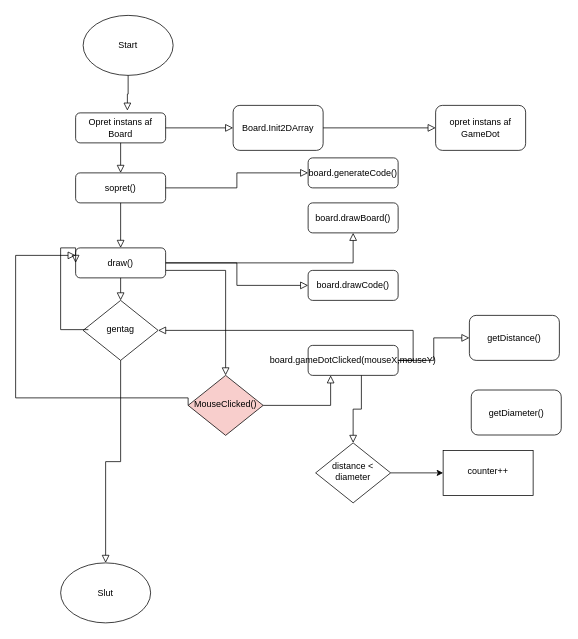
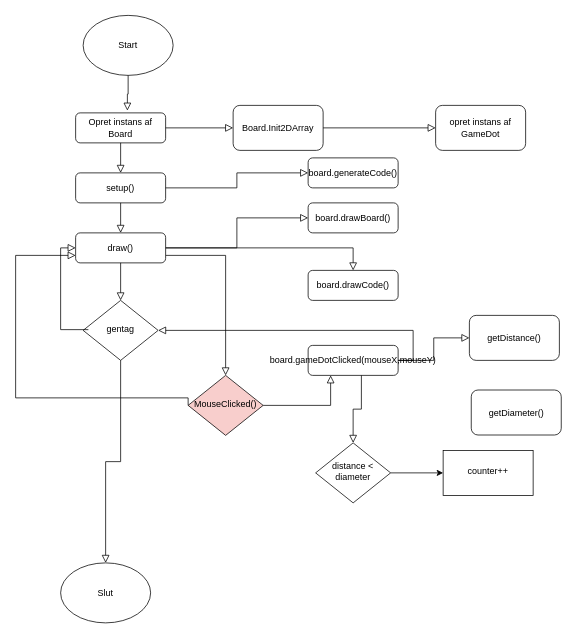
node "sopret()": label "sopret()" -> "setup()"
node "draw()": moved (120, 263) -> (120, 248)
